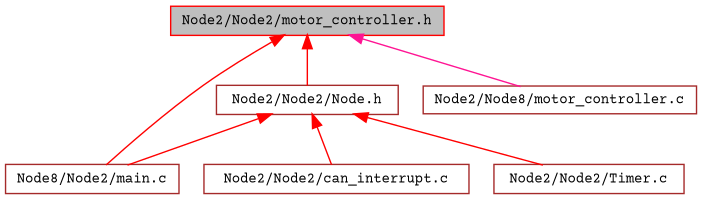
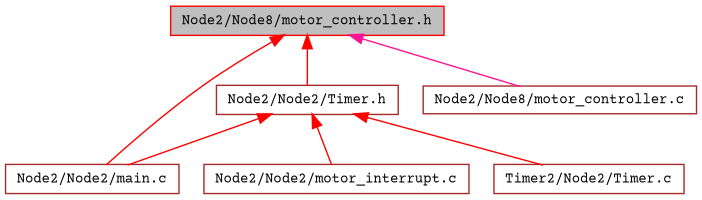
node "Node2/Node2/motor_controller.h": label "Node2/Node2/motor_controller.h" -> "Node2/Node8/motor_controller.h"
node "Node2/Node2/Node.h": label "Node2/Node2/Node.h" -> "Node2/Node2/Timer.h"
node "Node8/Node2/main.c": label "Node8/Node2/main.c" -> "Node2/Node2/main.c"
node "Node2/Node2/can_interrupt.c": label "Node2/Node2/can_interrupt.c" -> "Node2/Node2/motor_interrupt.c"
node "Node2/Node2/Timer.c": label "Node2/Node2/Timer.c" -> "Timer2/Node2/Timer.c"
